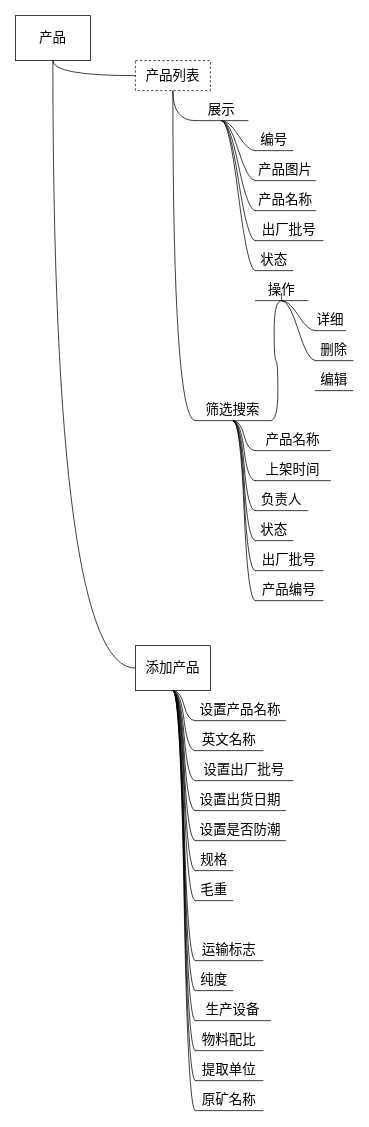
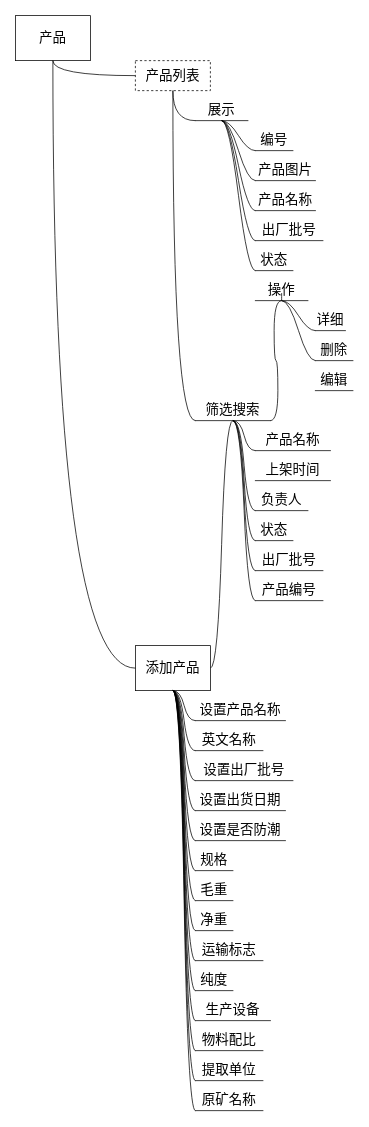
edge "筛选搜索" -- "上架时间": now "筛选搜索" -- "添加产品"
edge "添加产品" -- "净重": added
node "净重": added
